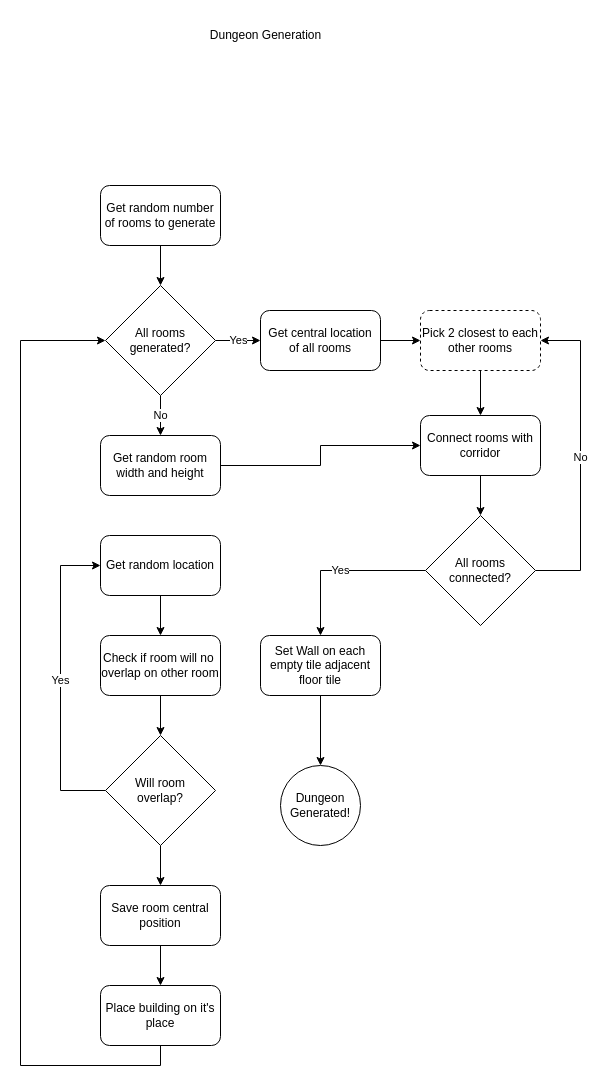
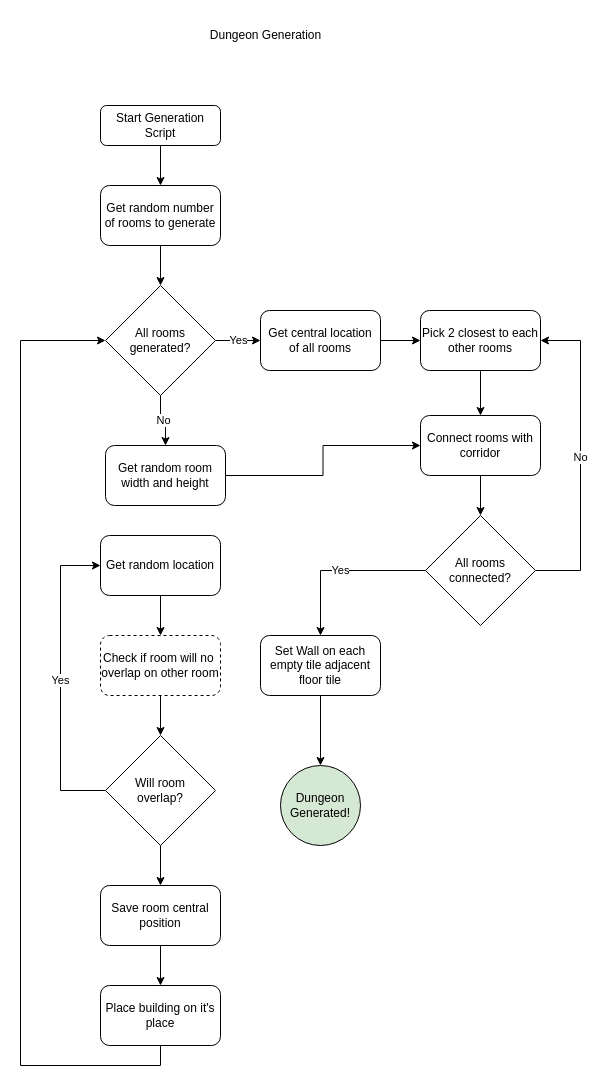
node "Start Generation Script": added
edge "Start Generation Script" -> "Get random number of rooms to generate": added
node "Pick 2 closest to each other rooms": style dashed -> solid
node "Get random room width and height": moved (161, 466) -> (166, 476)
node "Check if room will no overlap on other room": style solid -> dashed
node "Dungeon Generated!": fillcolor #ffffff -> #d5e8d4
